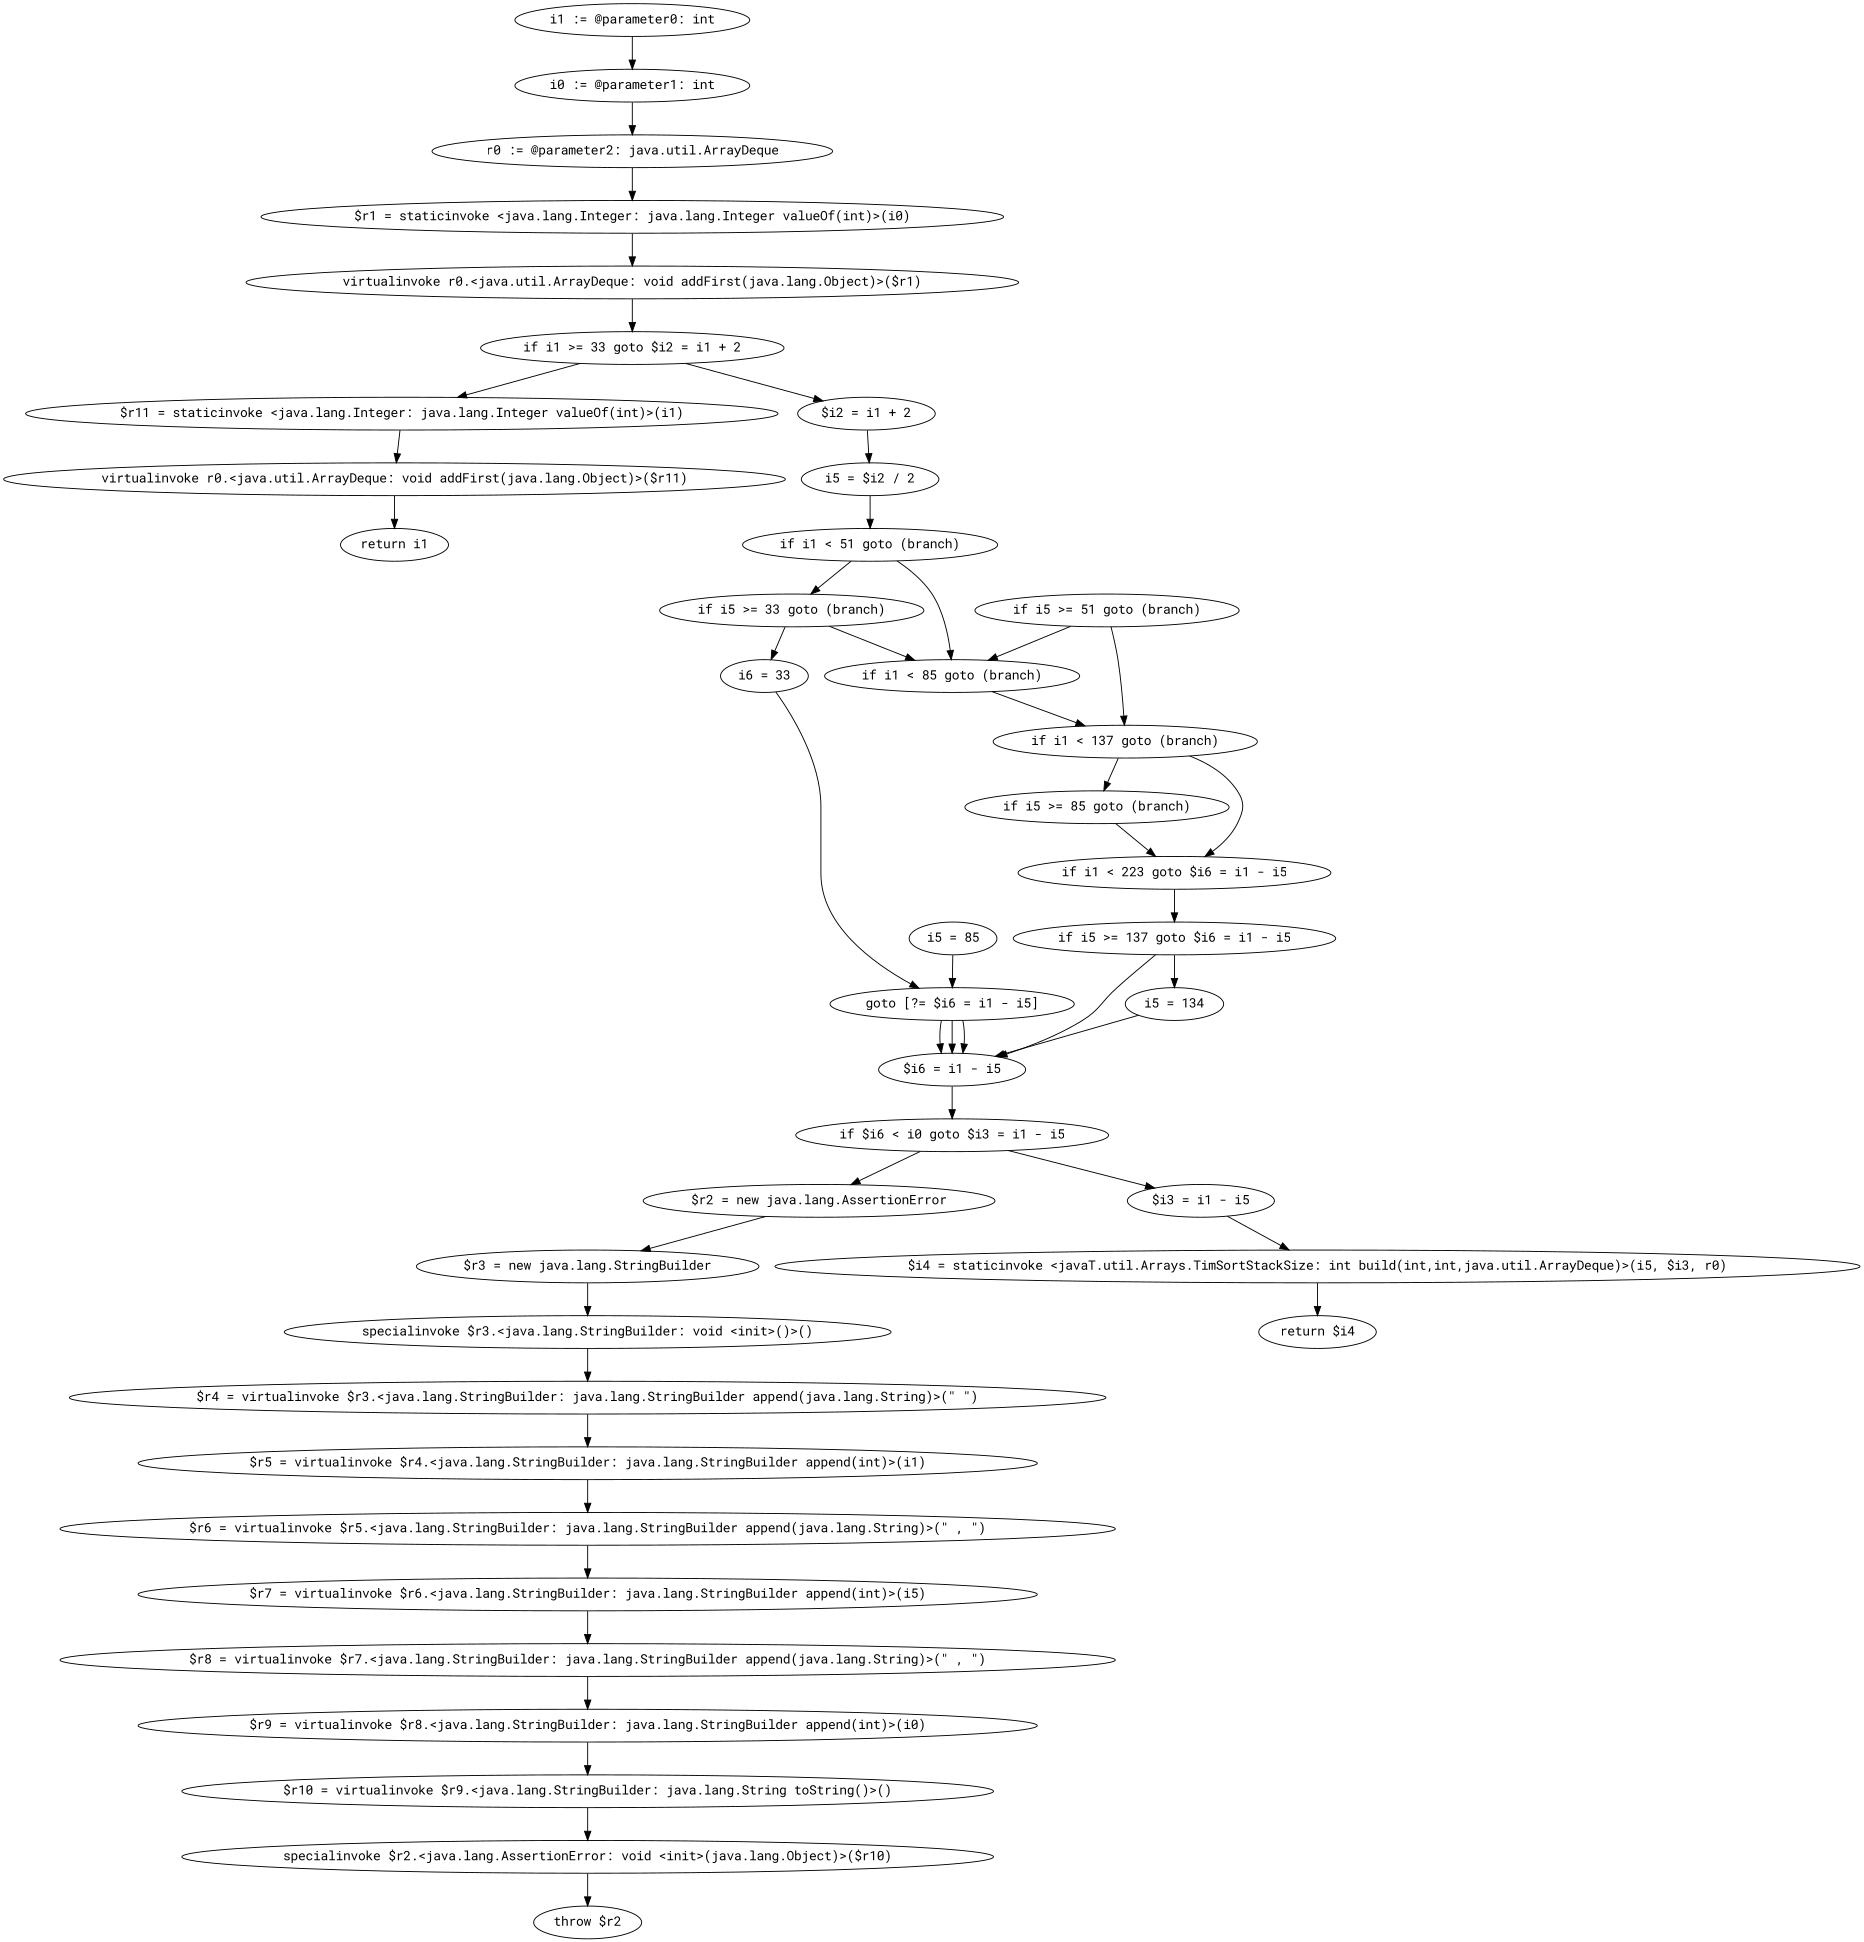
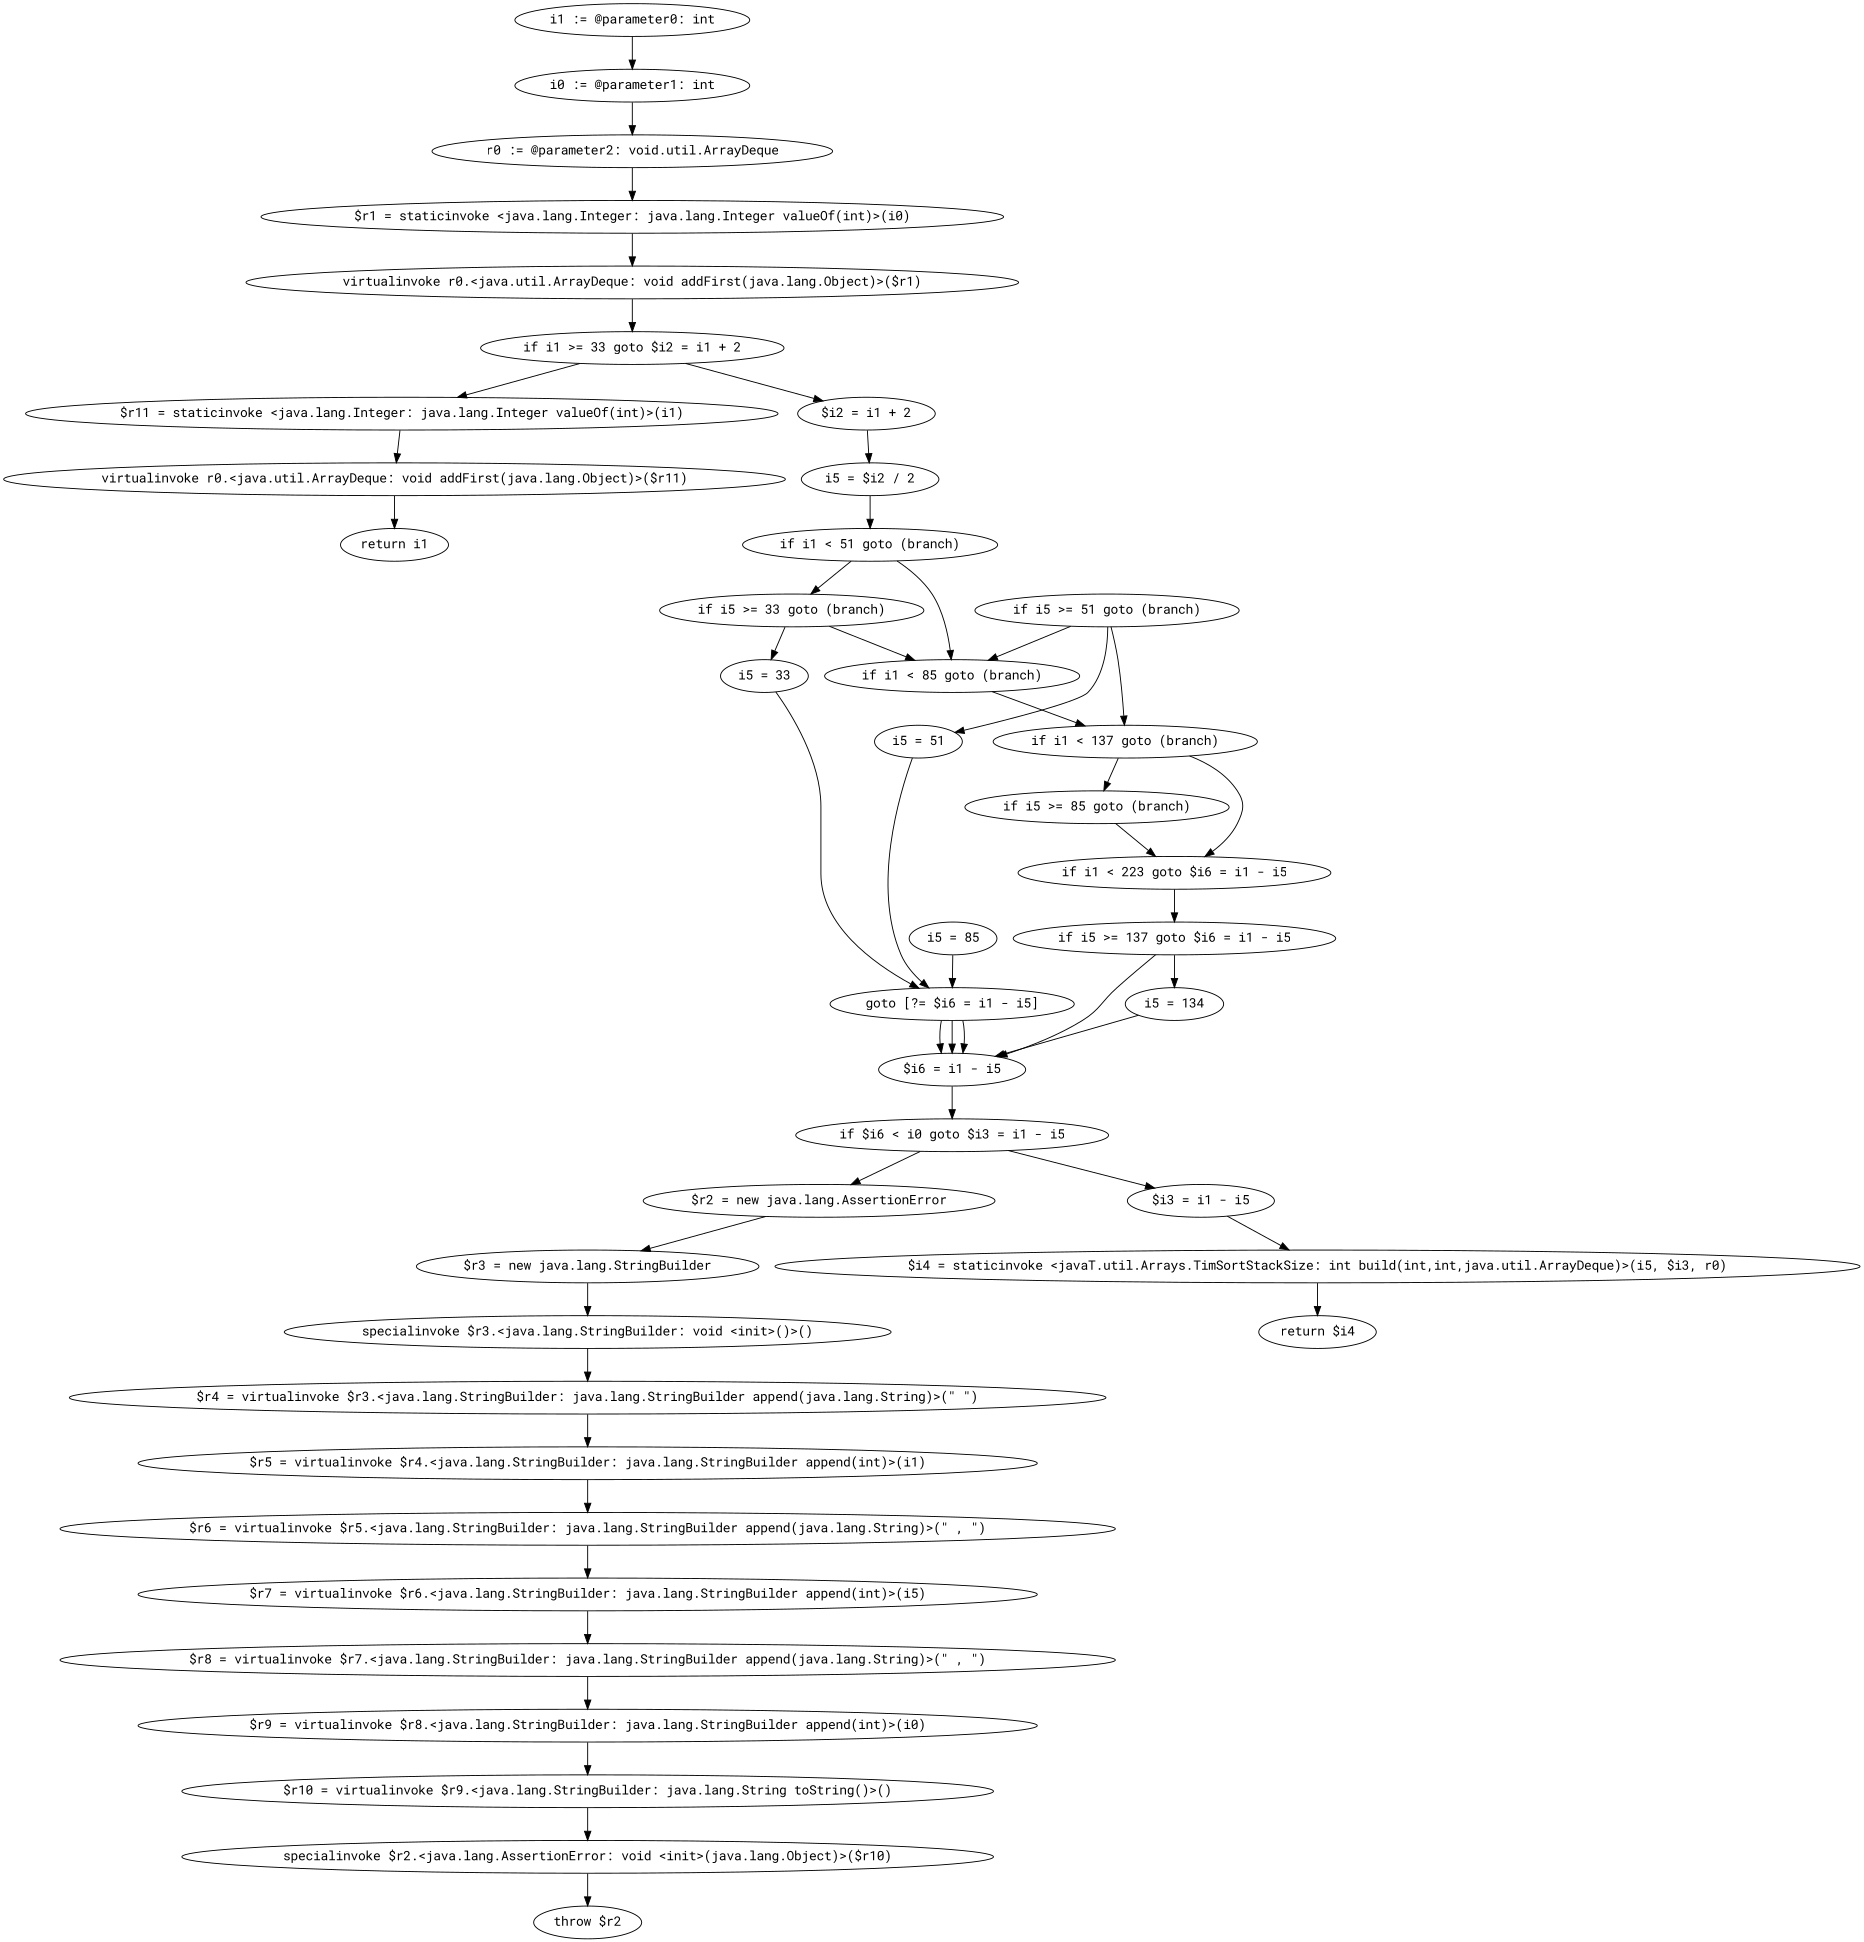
node "r0 := @parameter2: java.util.ArrayDeque": label "r0 := @parameter2: java.util.ArrayDeque" -> "r0 := @parameter2: void.util.ArrayDeque"
node "i6 = 33": label "i6 = 33" -> "i5 = 33"
node "i5 = 51": added
